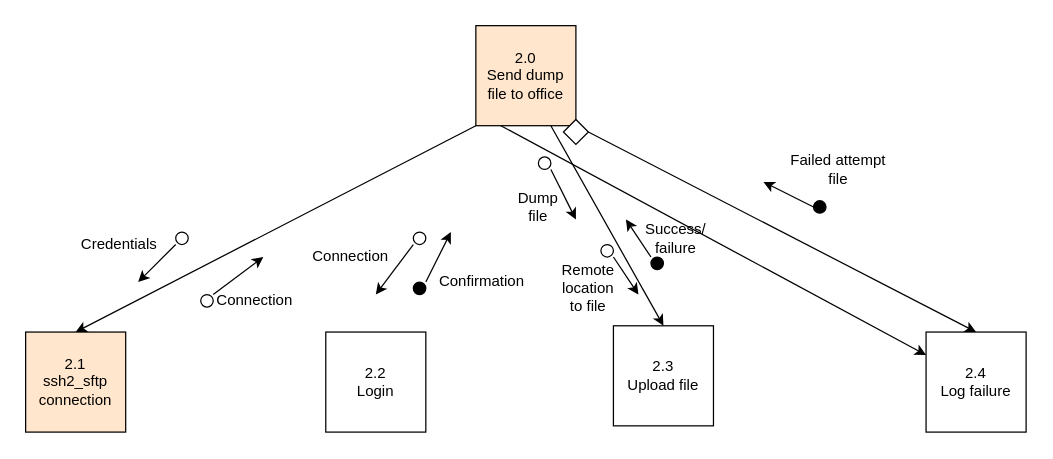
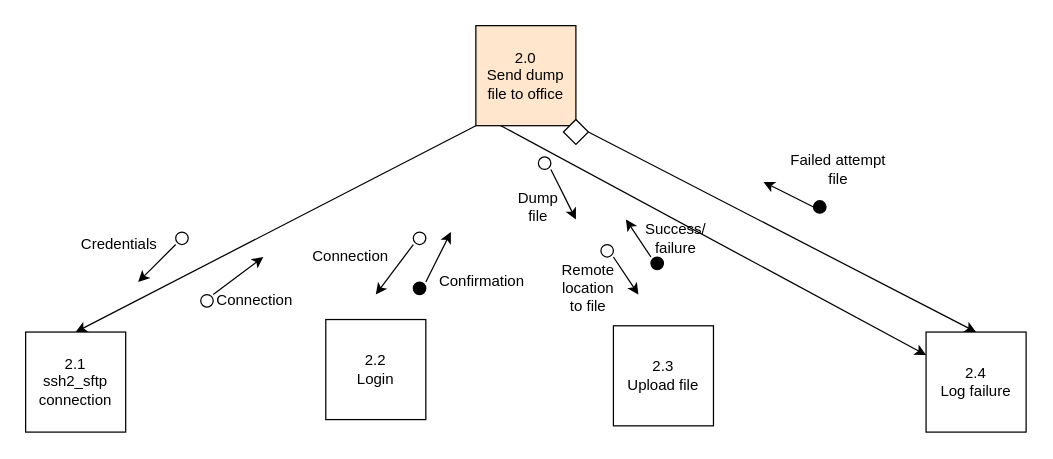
edge "2.0 Send dump file to office" -> "2.3 Upload file": removed
node "2.1 ssh2_sftp connection": fillcolor #ffe6cc -> #ffffff
node "2.2 Login": moved (376, 382) -> (376, 369)
